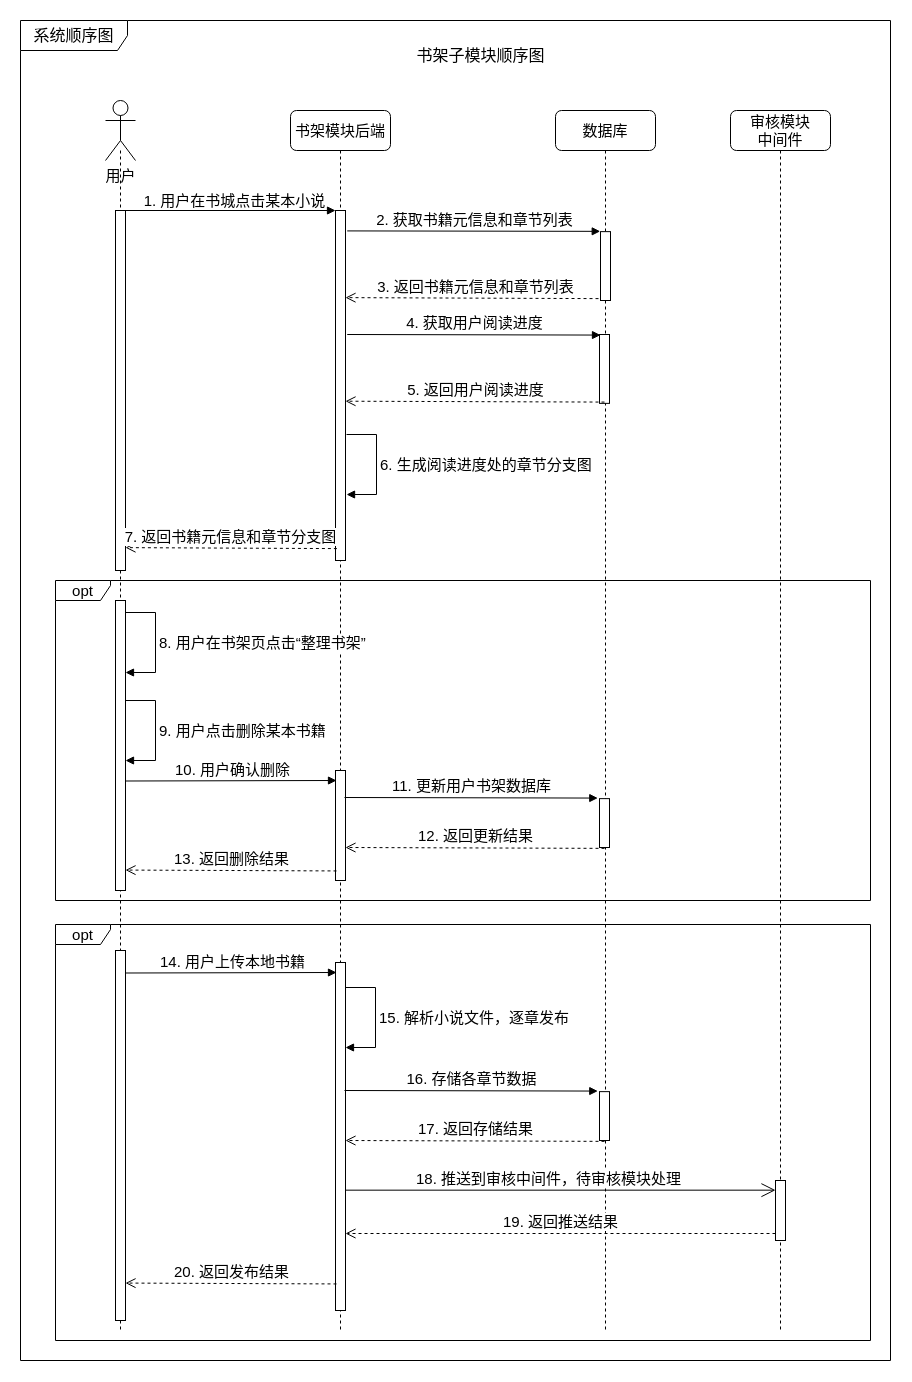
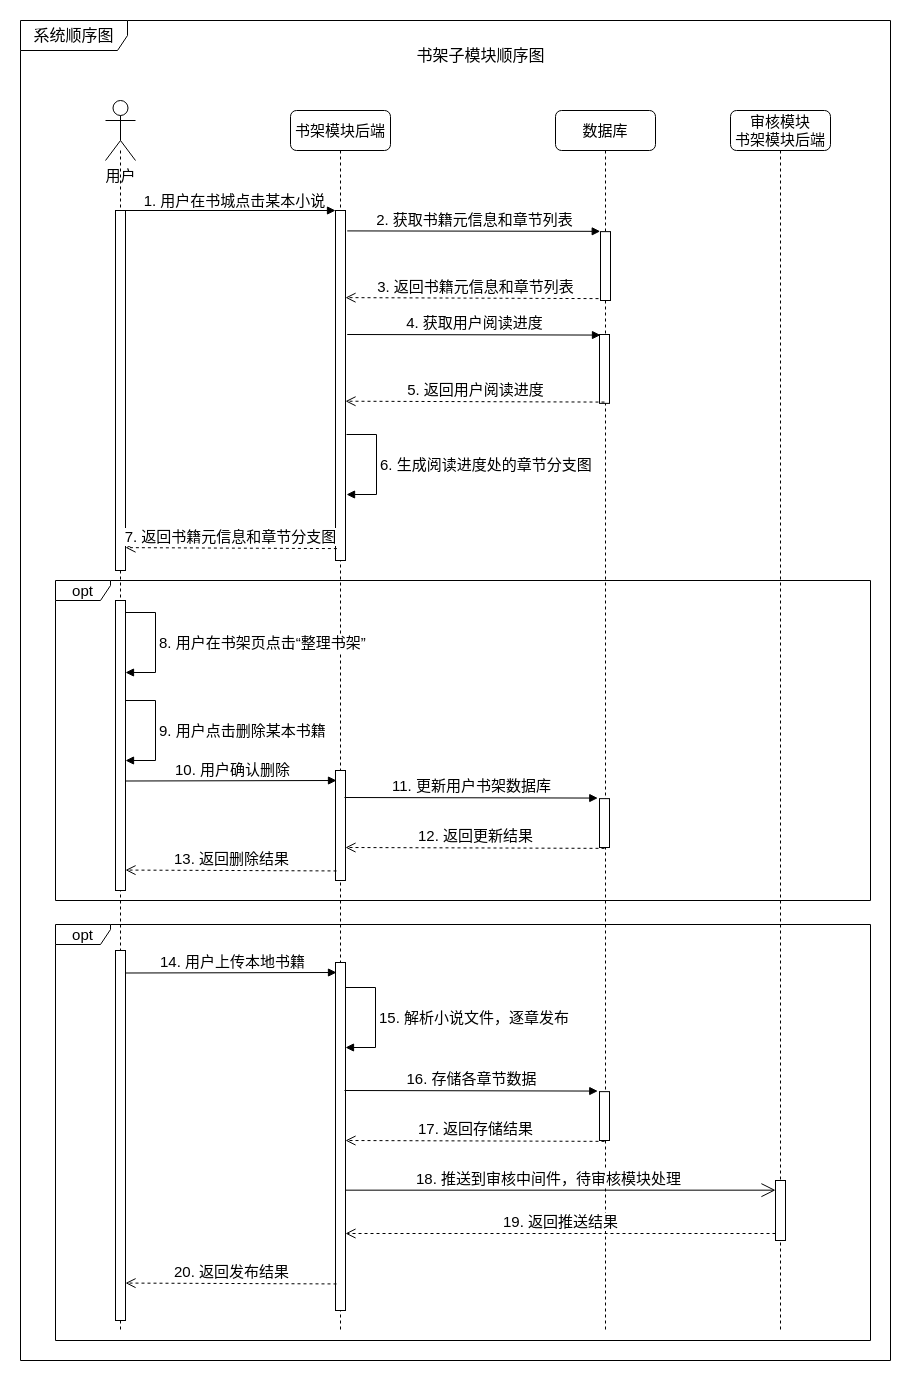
node "审核模块 中间件": label "审核模块 中间件" -> "审核模块 书架模块后端"
